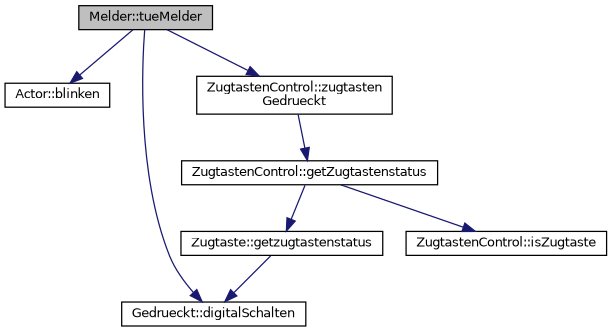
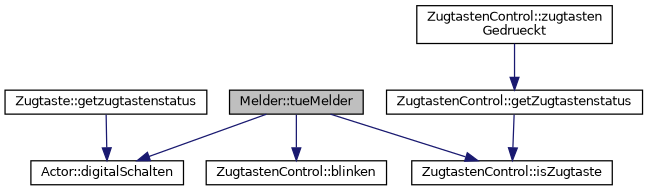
edge "Melder::tueMelder" -> "ZugtastenControl::zugtasten Gedrueckt": now "Melder::tueMelder" -> "ZugtastenControl::isZugtaste"
node "Actor::blinken": label "Actor::blinken" -> "ZugtastenControl::blinken"
edge "ZugtastenControl::getZugtastenstatus" -> "Zugtaste::getzugtastenstatus": removed
node "Gedrueckt::digitalSchalten": label "Gedrueckt::digitalSchalten" -> "Actor::digitalSchalten"
